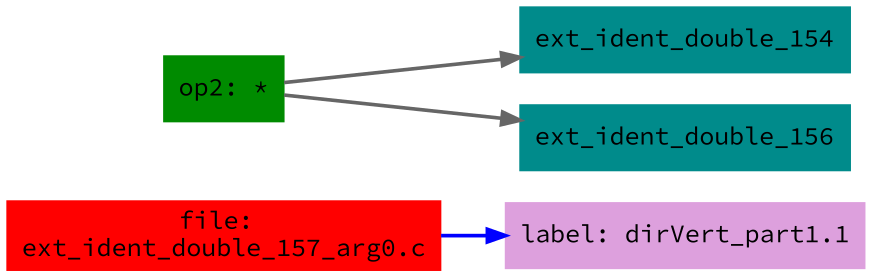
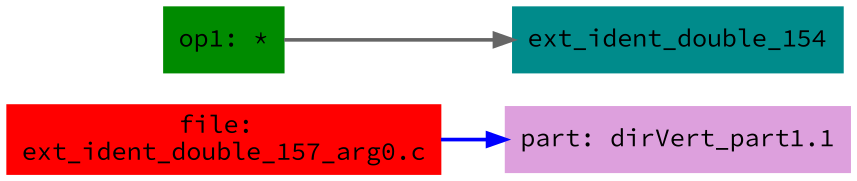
node "op2: *": label "op2: *" -> "op1: *"
node "ext_ident_double_156": removed
node "label: dirVert_part1.1": label "label: dirVert_part1.1" -> "part: dirVert_part1.1"
